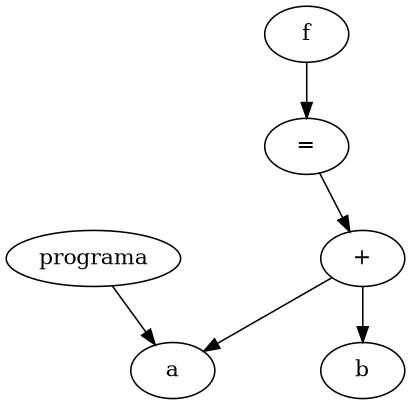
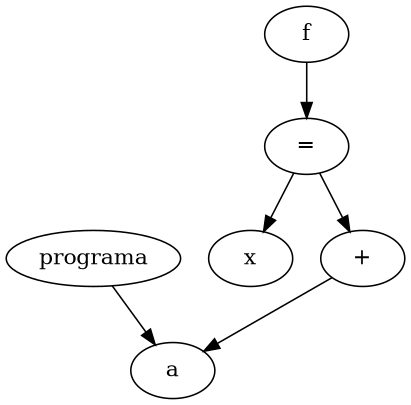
node "x": added
node "b": removed
